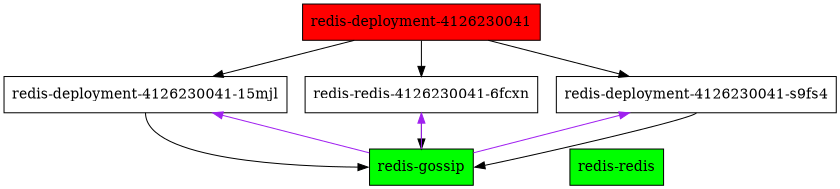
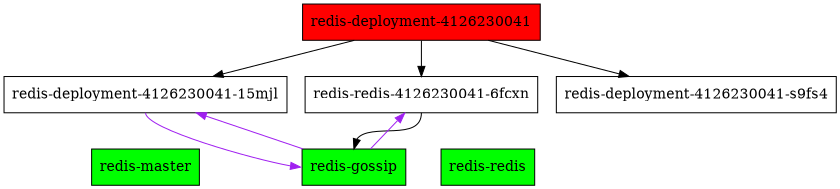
edge "redis-gossip" -> "redis-deployment-4126230041-s9fs4": removed
edge "redis-deployment-4126230041-s9fs4" -> "redis-gossip": removed
edge "redis-deployment-4126230041-15mjl" -> "redis-gossip": color black -> purple
node "redis-master": added
